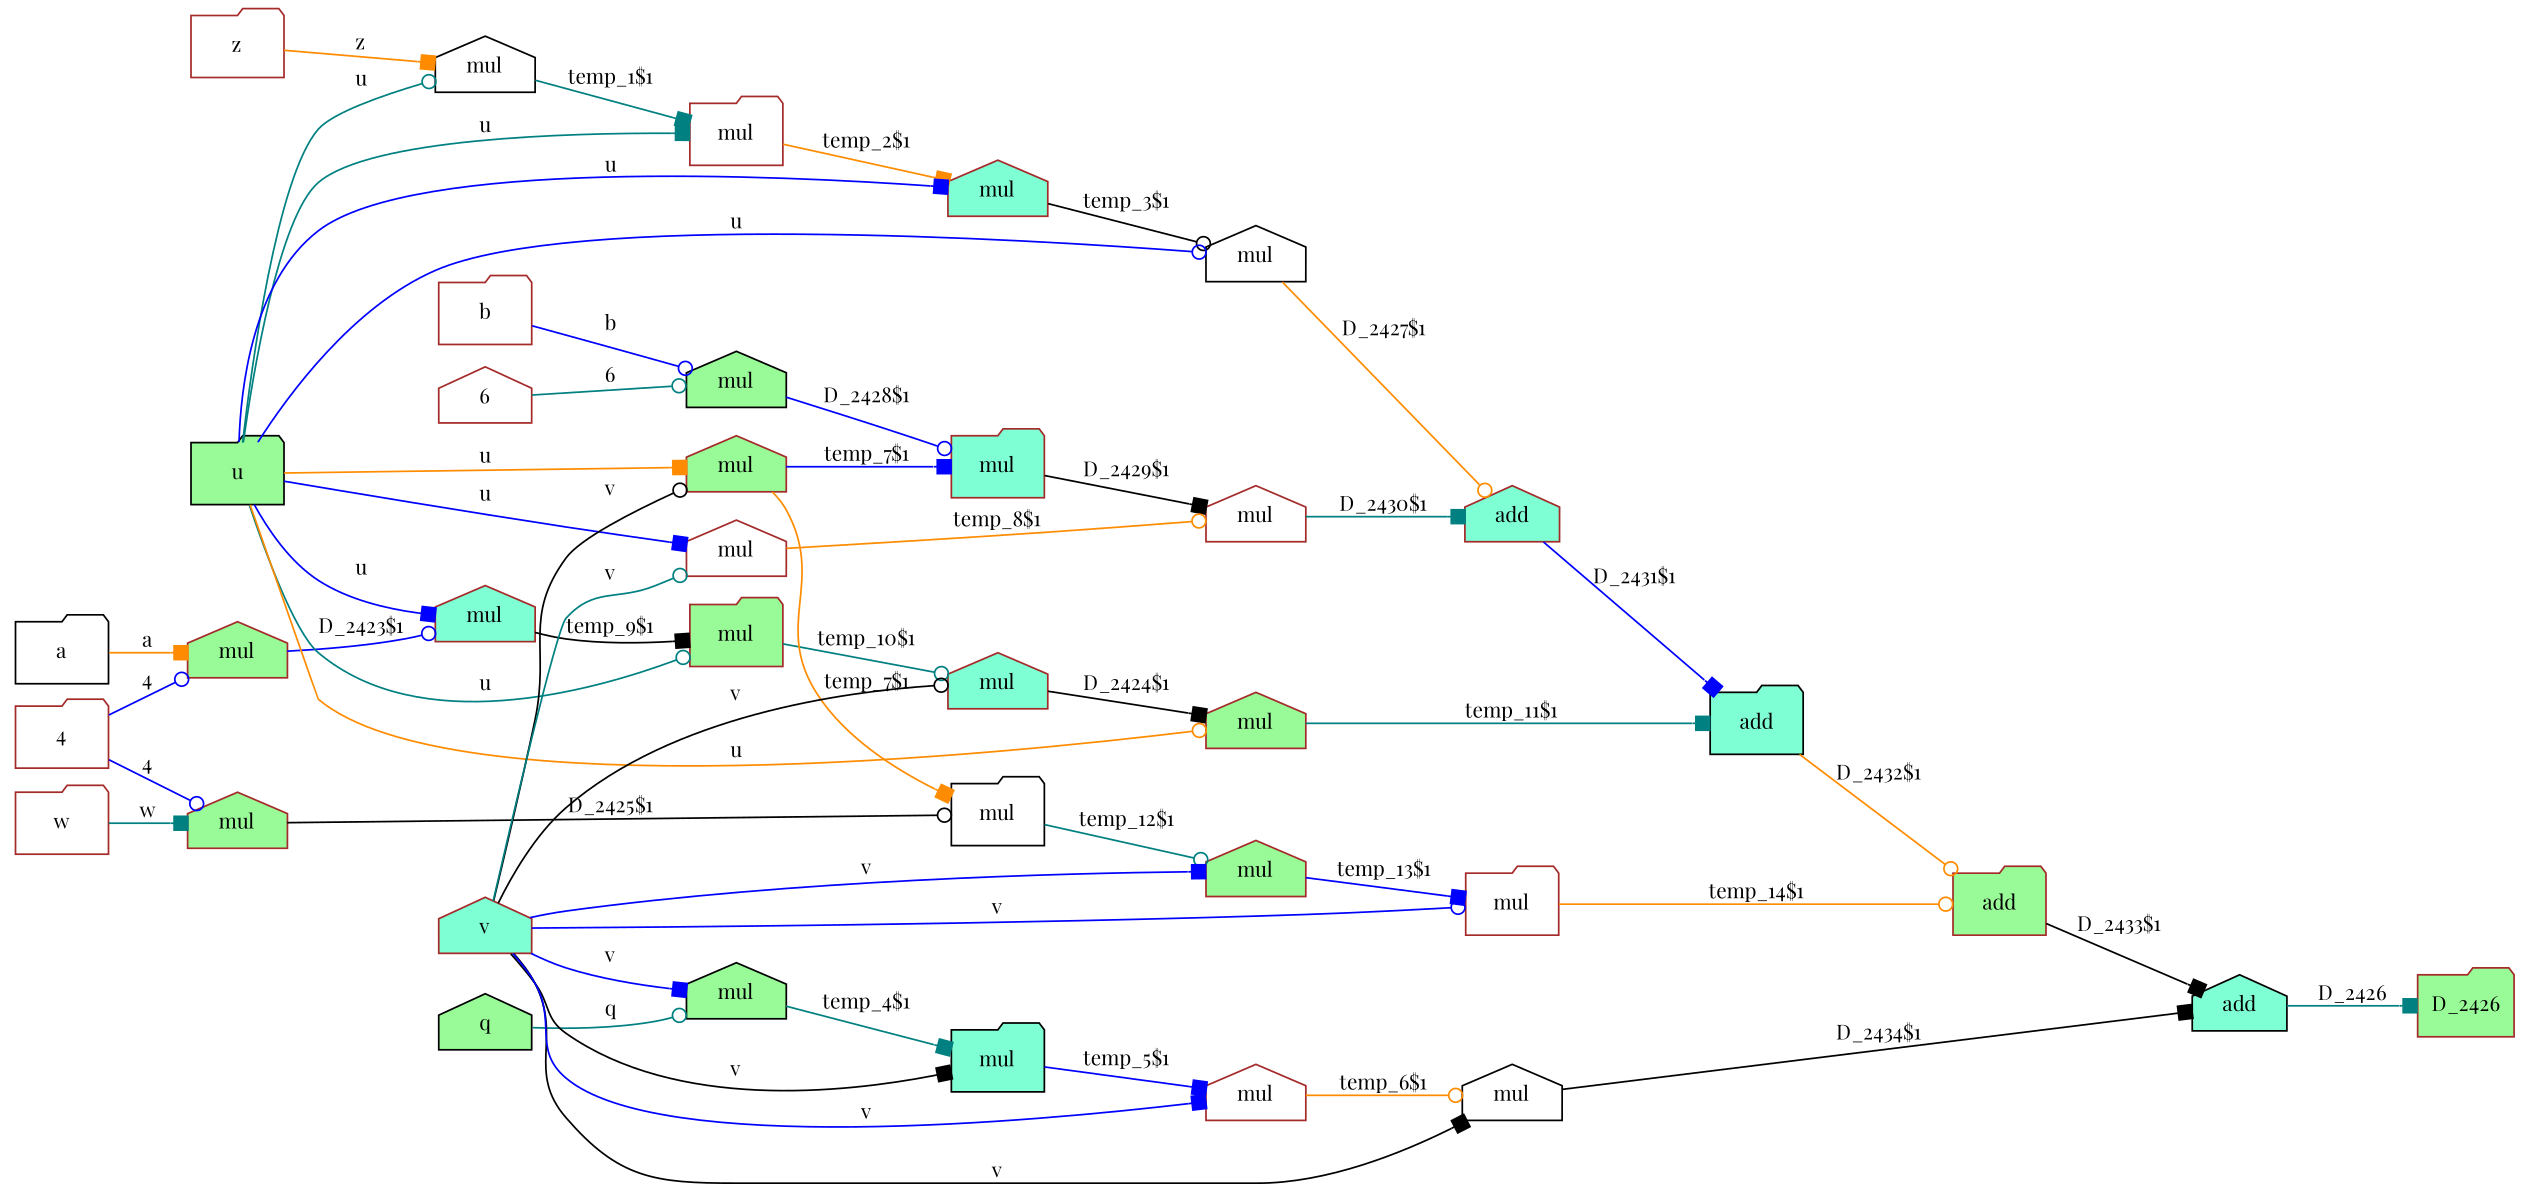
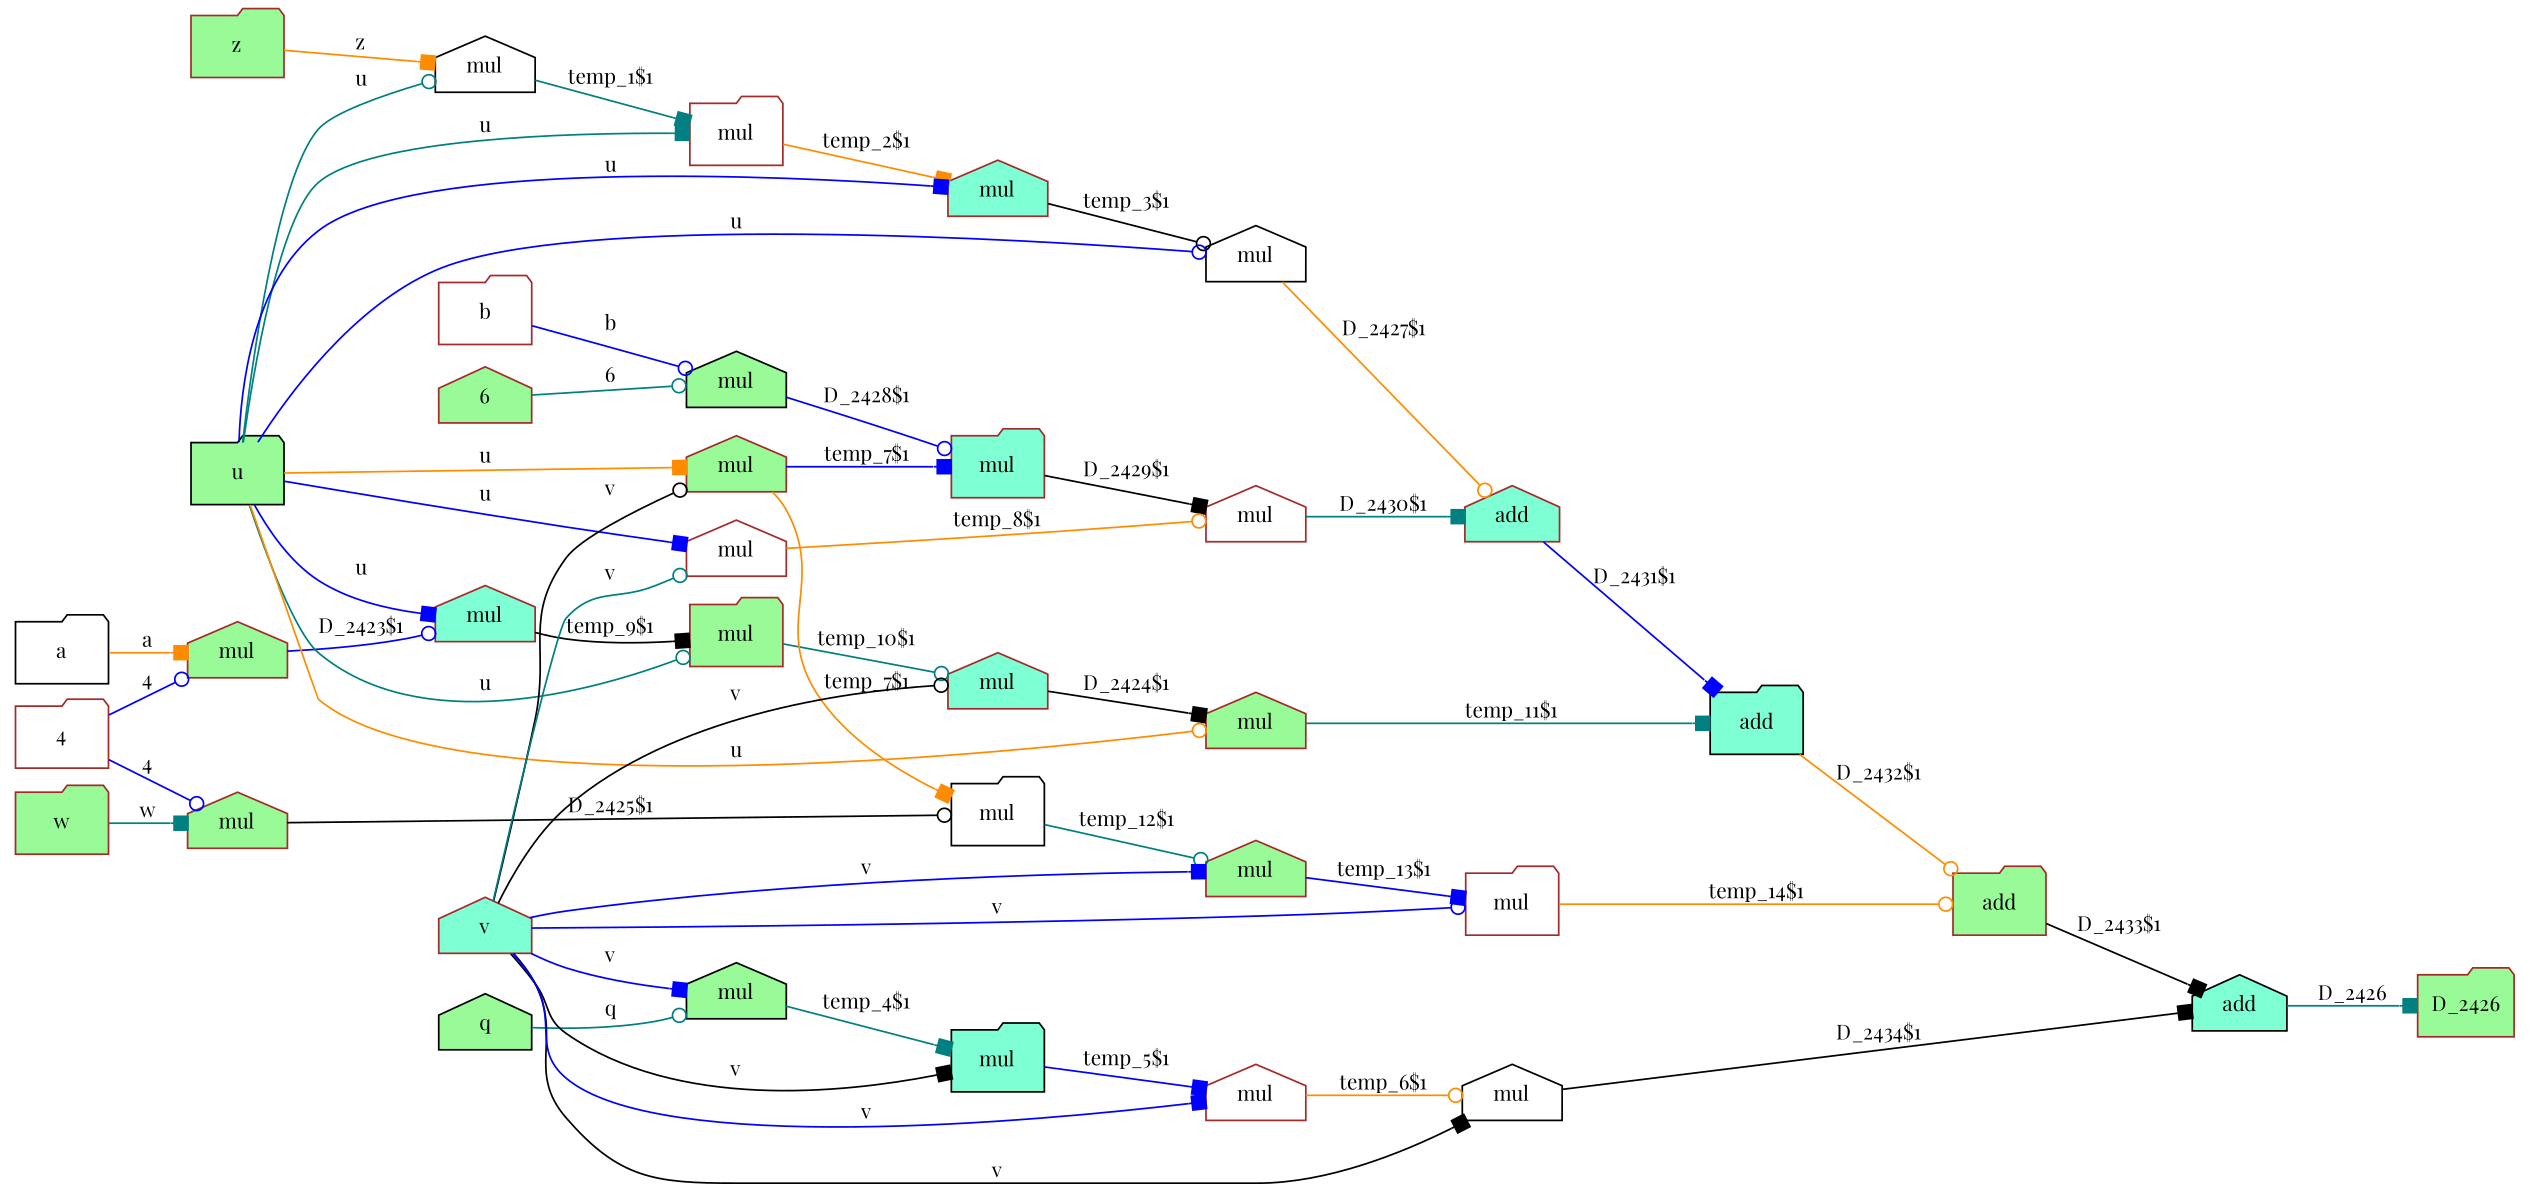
node "z": fillcolor white -> palegreen
node "6": fillcolor white -> palegreen
node "w": fillcolor white -> palegreen
